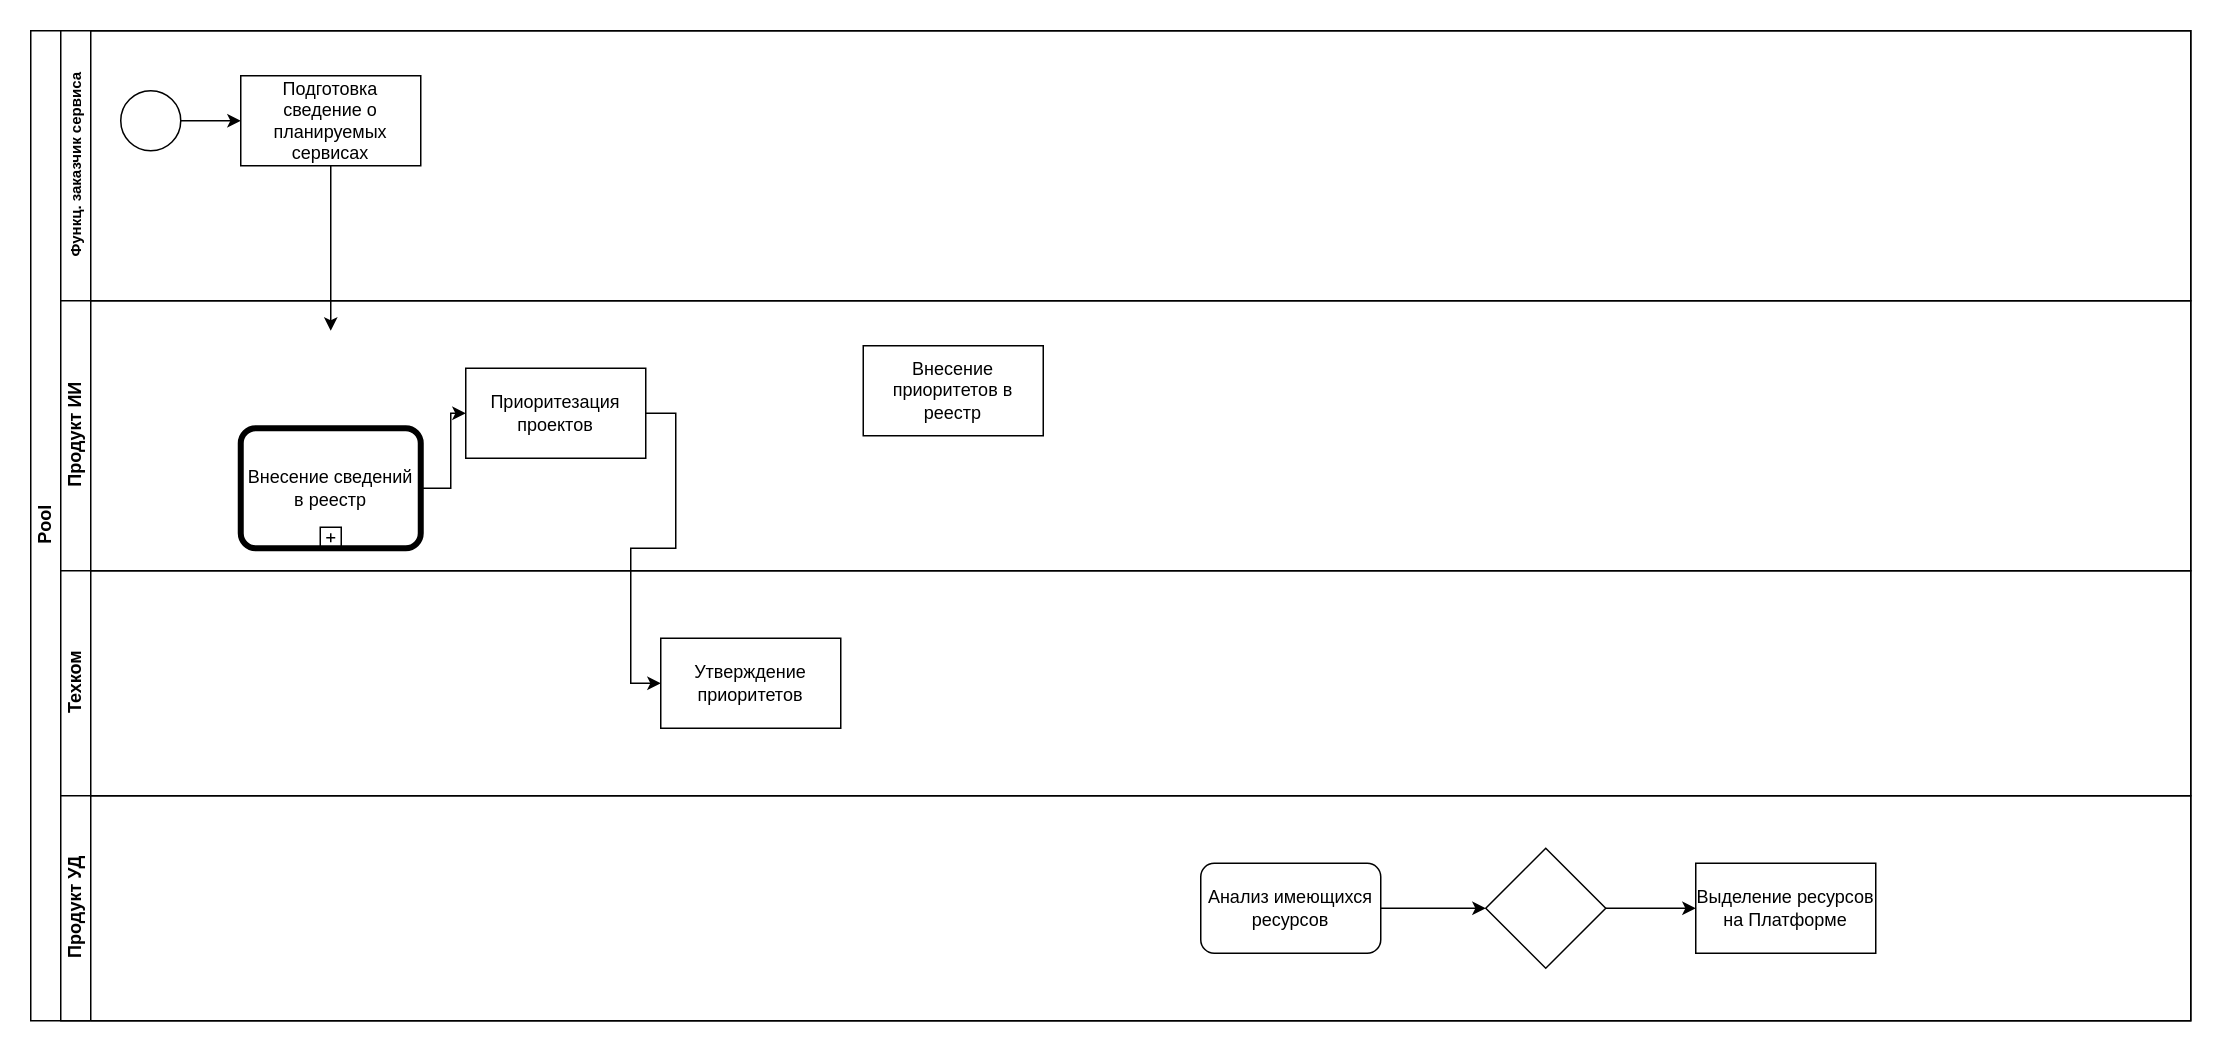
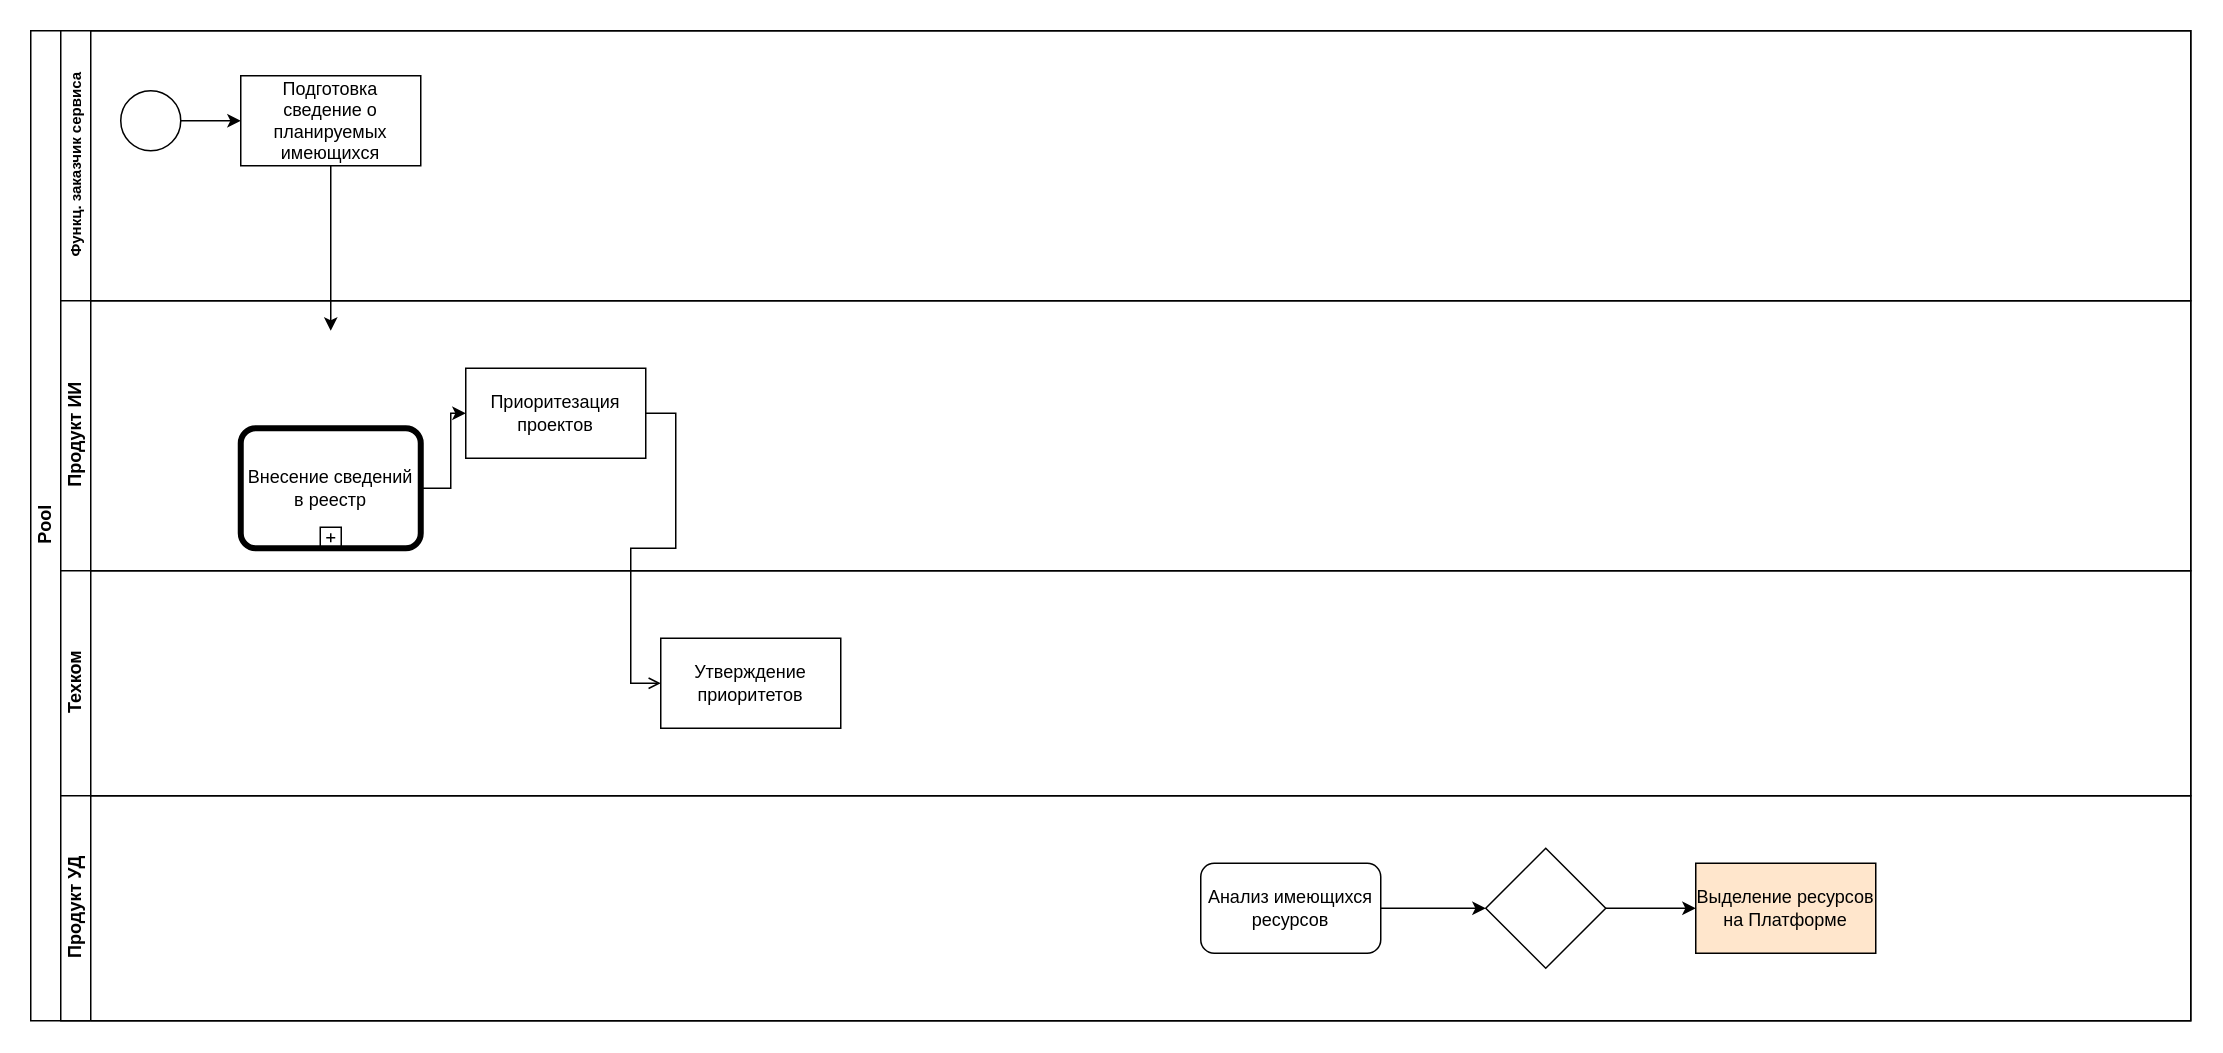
node "Подготовка сведение о планируемых сервисах": label "Подготовка сведение о планируемых сервисах" -> "Подготовка сведение о планируемых имеющихся"
node "Внесение приоритетов в реестр": removed
edge "Приоритезация проектов" -> "Утверждение приоритетов": arrowhead classic -> open
node "Выделение ресурсов на Платформе": fillcolor #ffffff -> #ffe6cc
